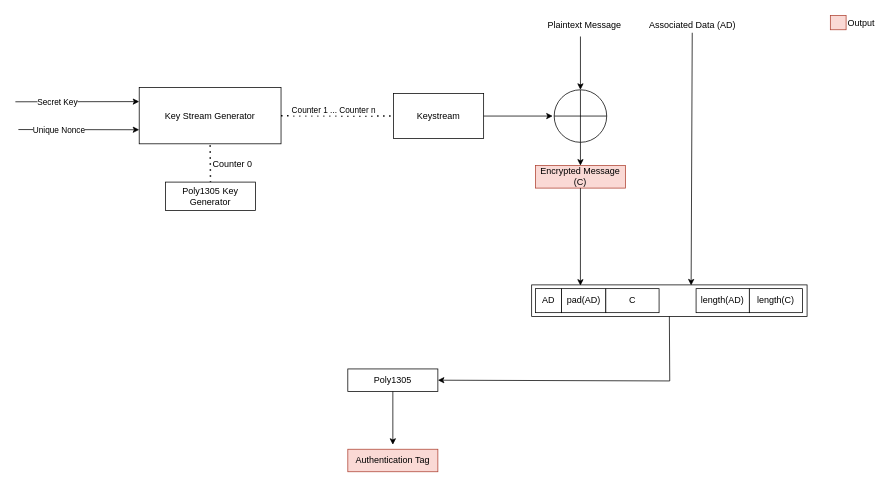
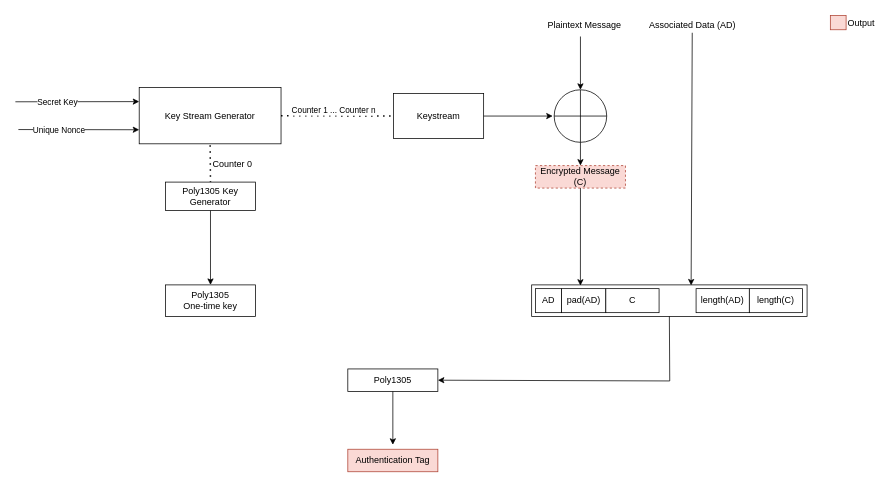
node "Encrypted Message (C)": style solid -> dashed
edge "Poly1305 Key Generator" -> "Poly1305 One-time key": added
node "Poly1305 One-time key": added
